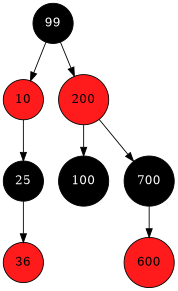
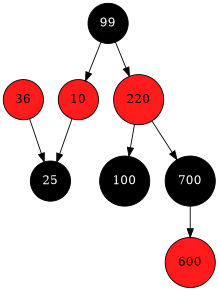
node "200": label "200" -> "220"
edge "25" -> "36": reversed
